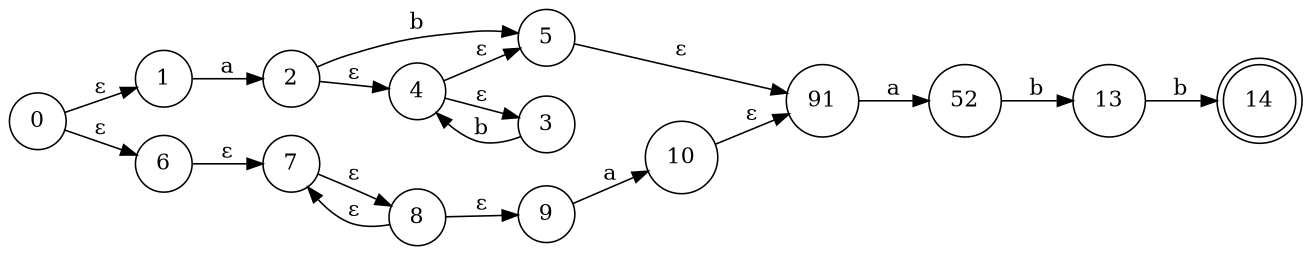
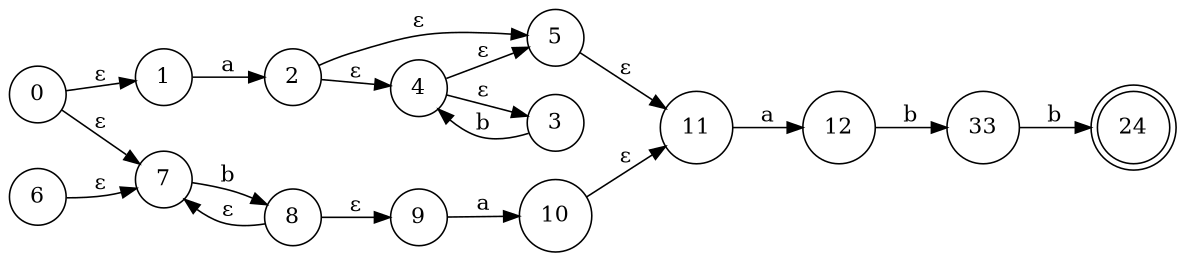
edge "2" -> "5": label "b" -> "ε"
node "91": label "91" -> "11"
node "52": label "52" -> "12"
node "13": label "13" -> "33"
node "14": label "14" -> "24"
edge "0" -> "6": now "0" -> "7"
edge "7" -> "8": label "ε" -> "b"
